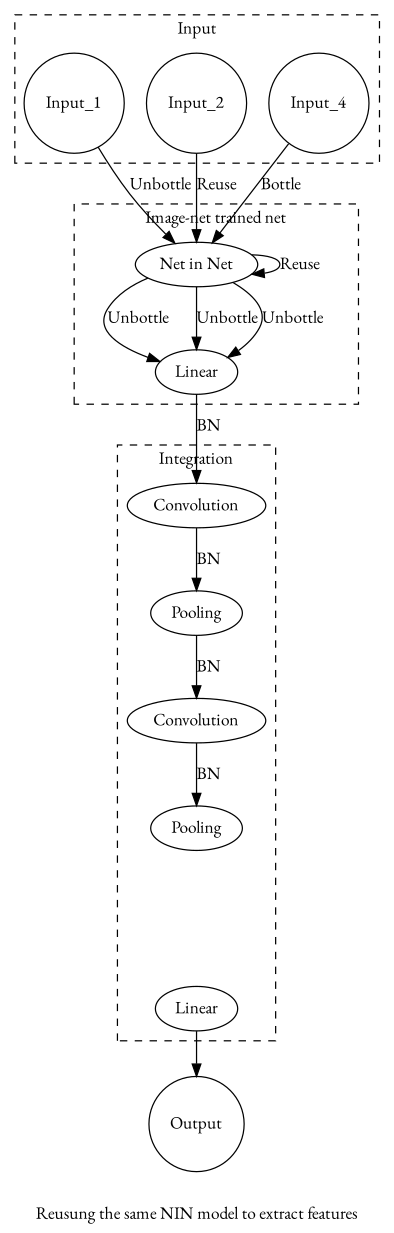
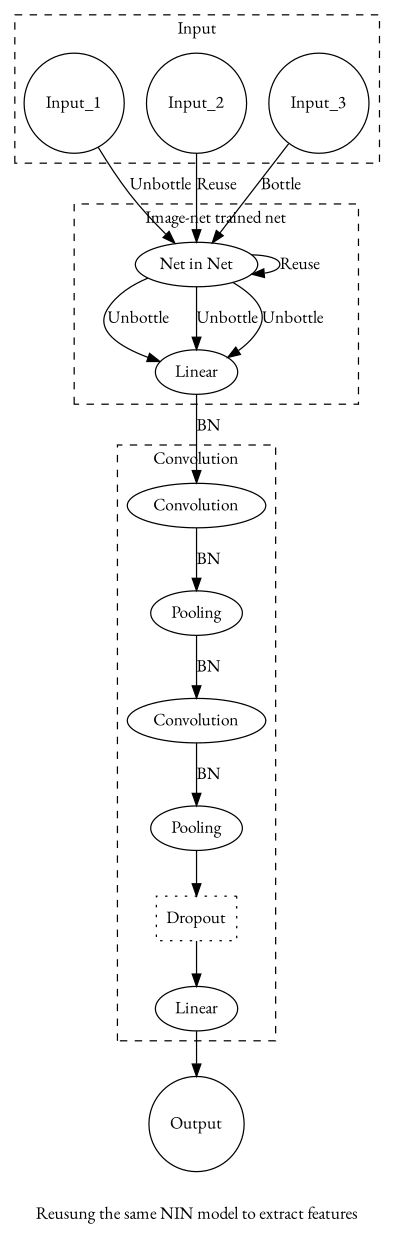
node "Input_4": label "Input_4" -> "Input_3"
cluster "Integration": label "Integration" -> "Convolution"
node "Dropout": added
